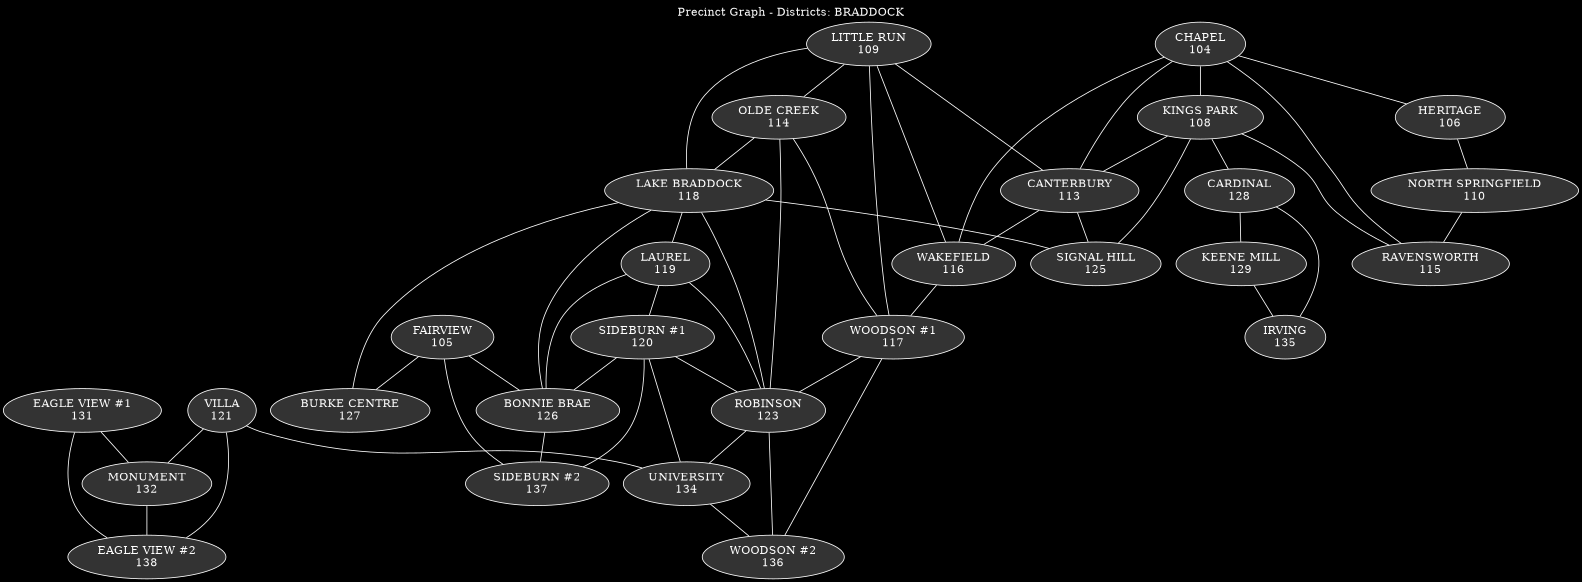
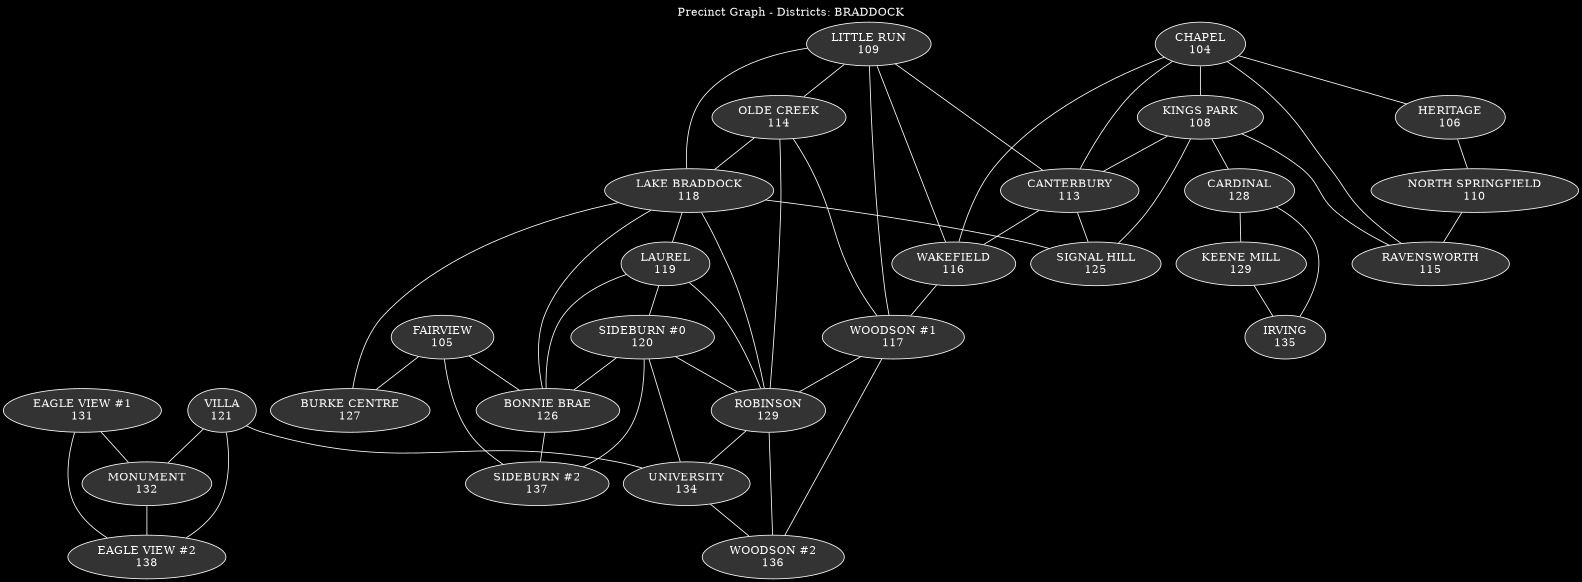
node "SIDEBURN #1 120": label "SIDEBURN #1 120" -> "SIDEBURN #0 120"
node "ROBINSON 123": label "ROBINSON 123" -> "ROBINSON 129"
